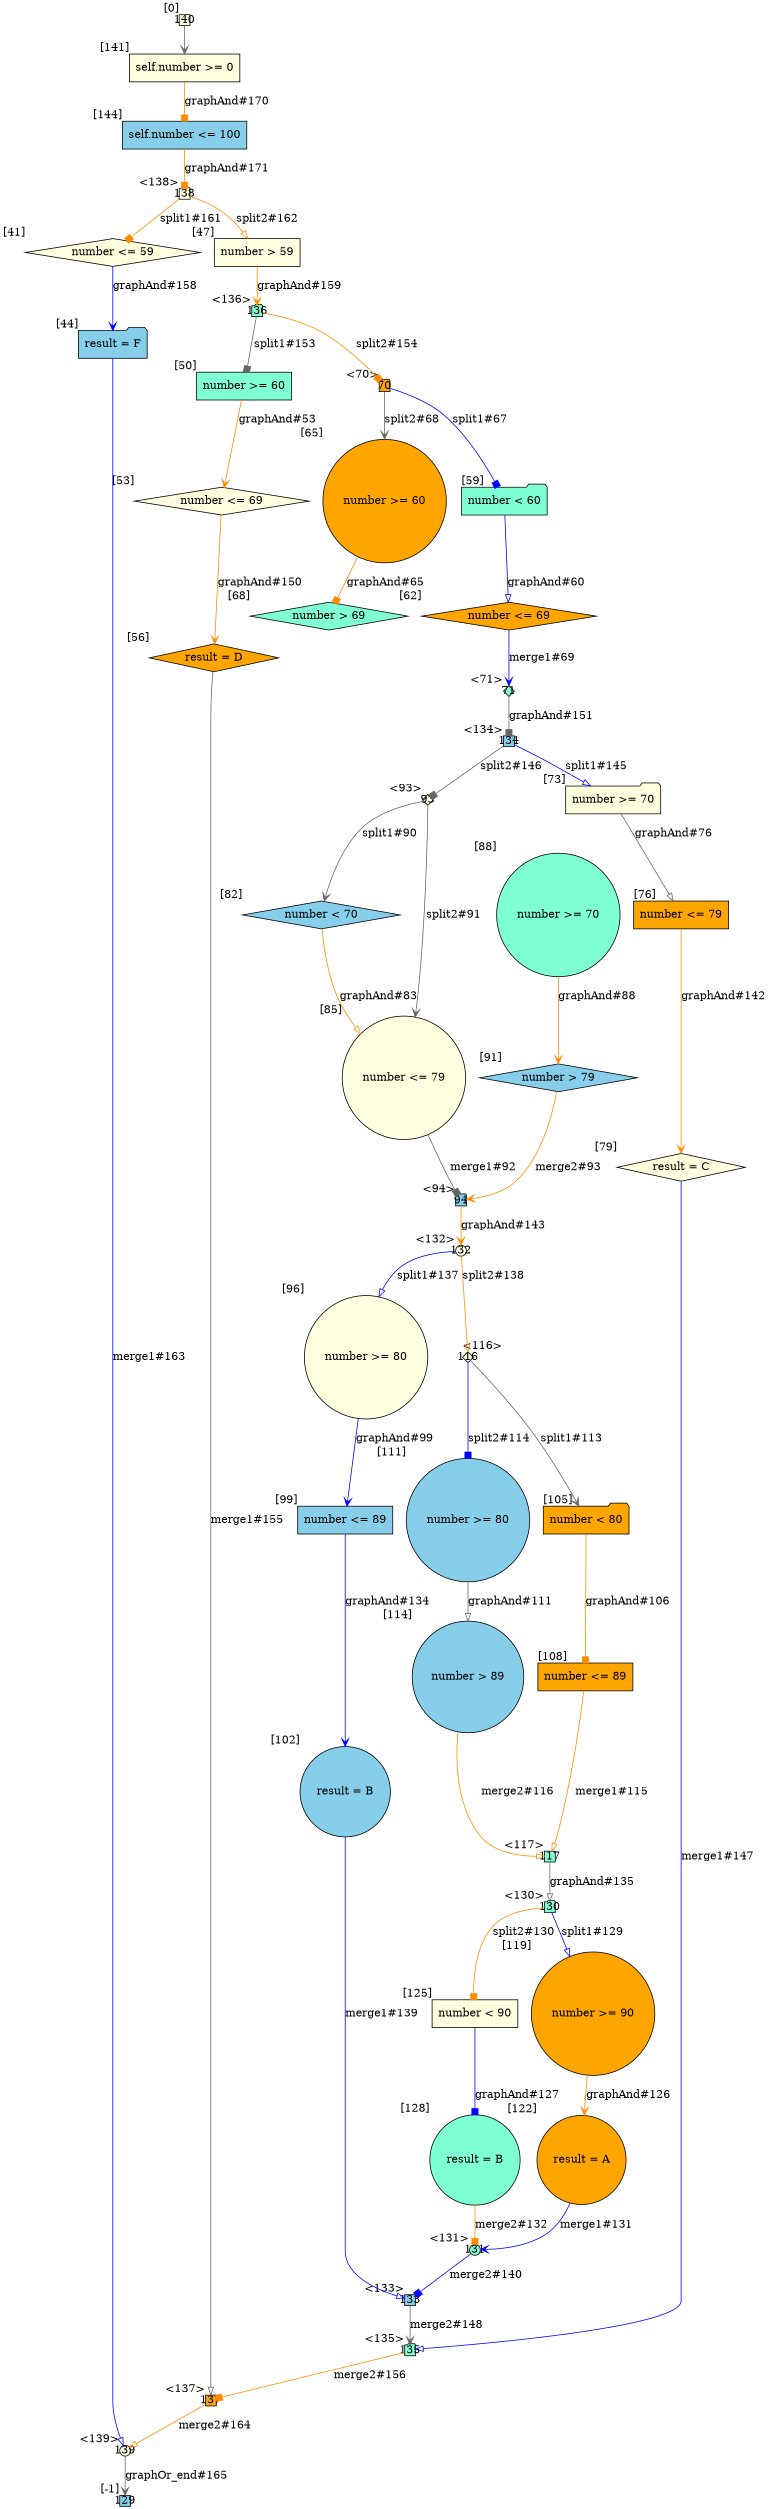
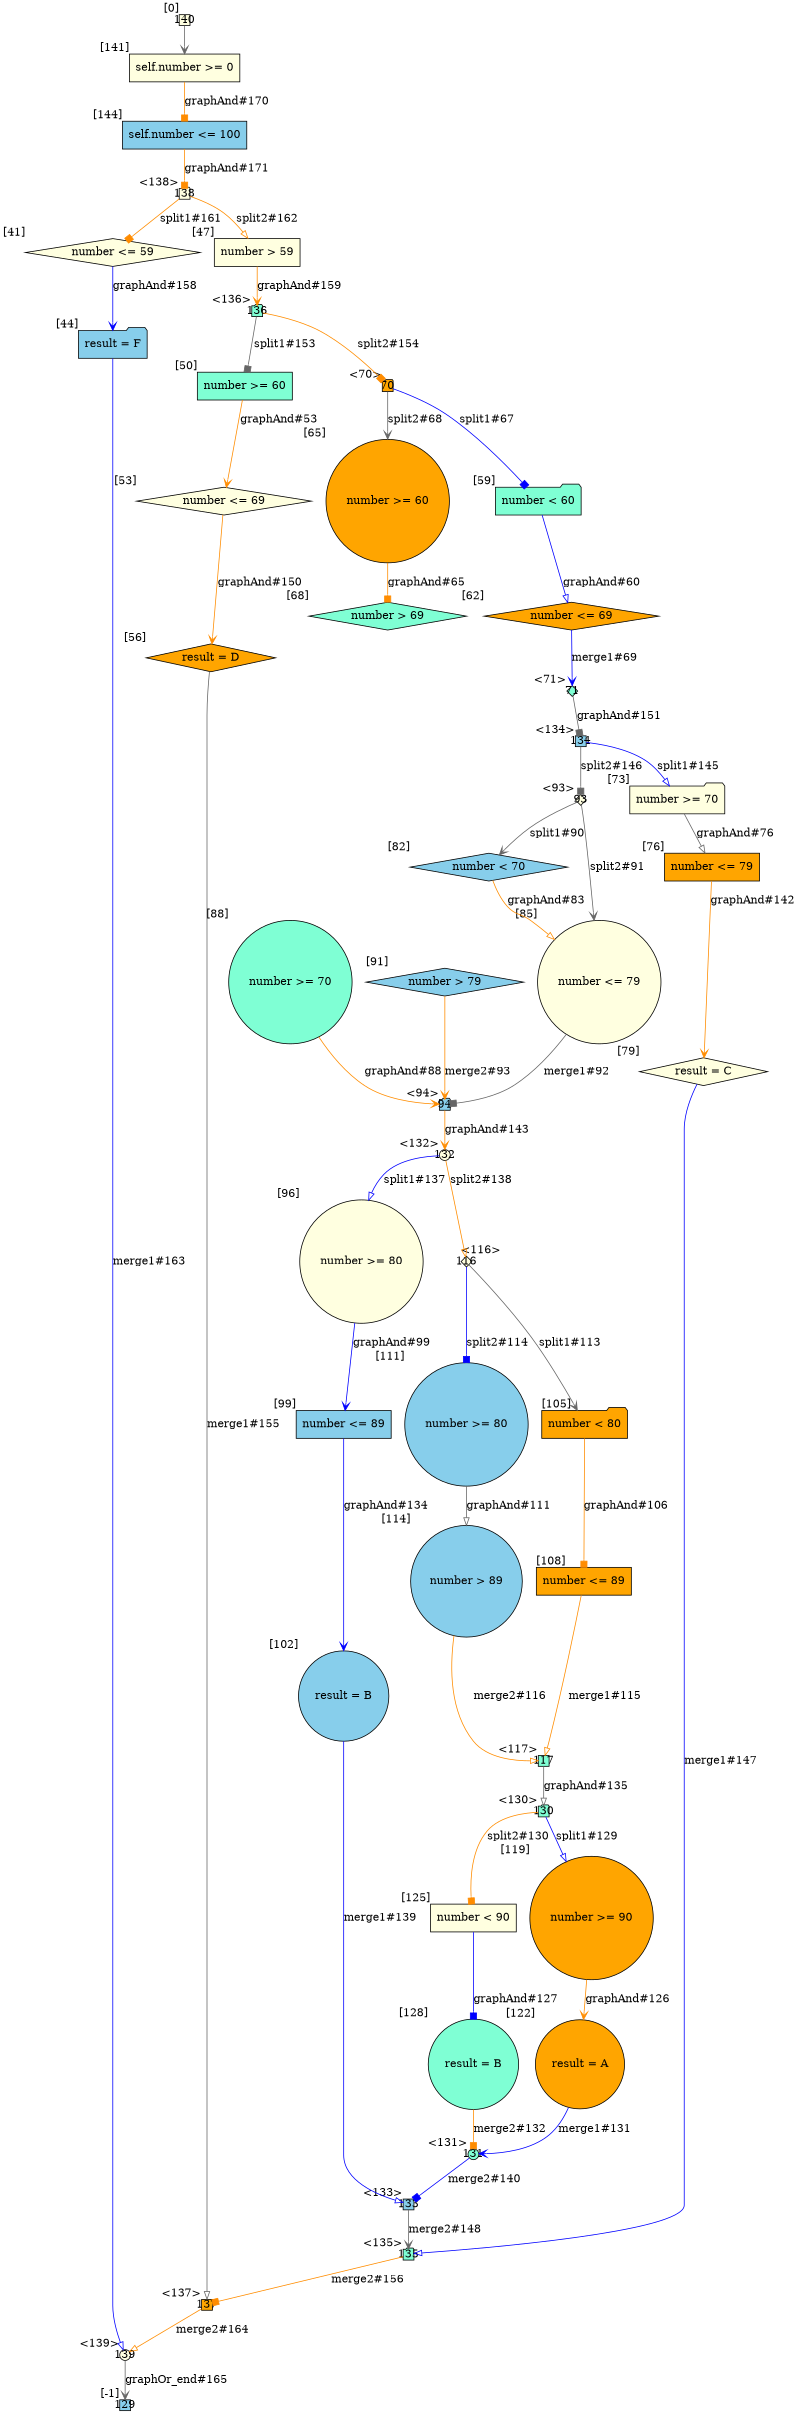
edge "number >= 70 [88]" -> "number > 79 [91]": now "number >= 70 [88]" -> "94 <94>"
